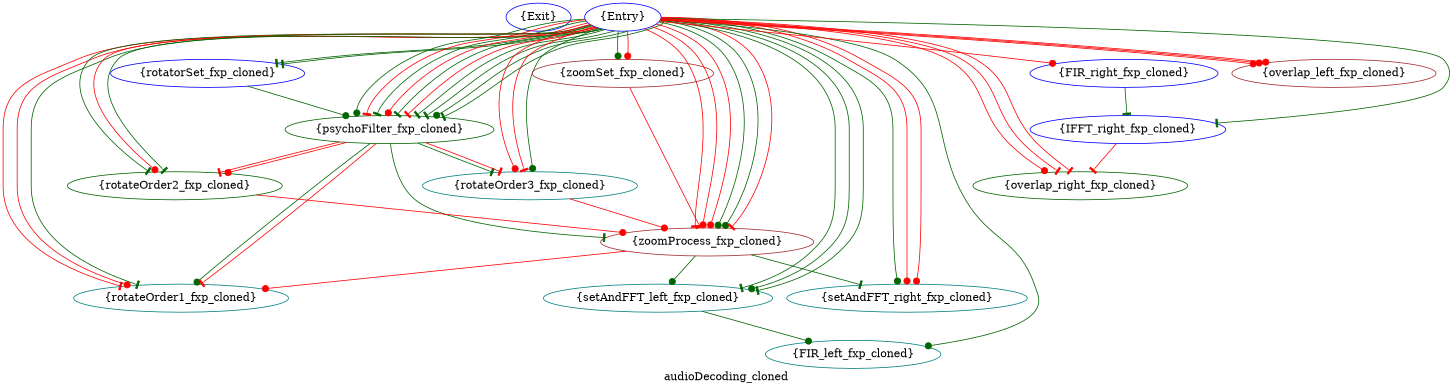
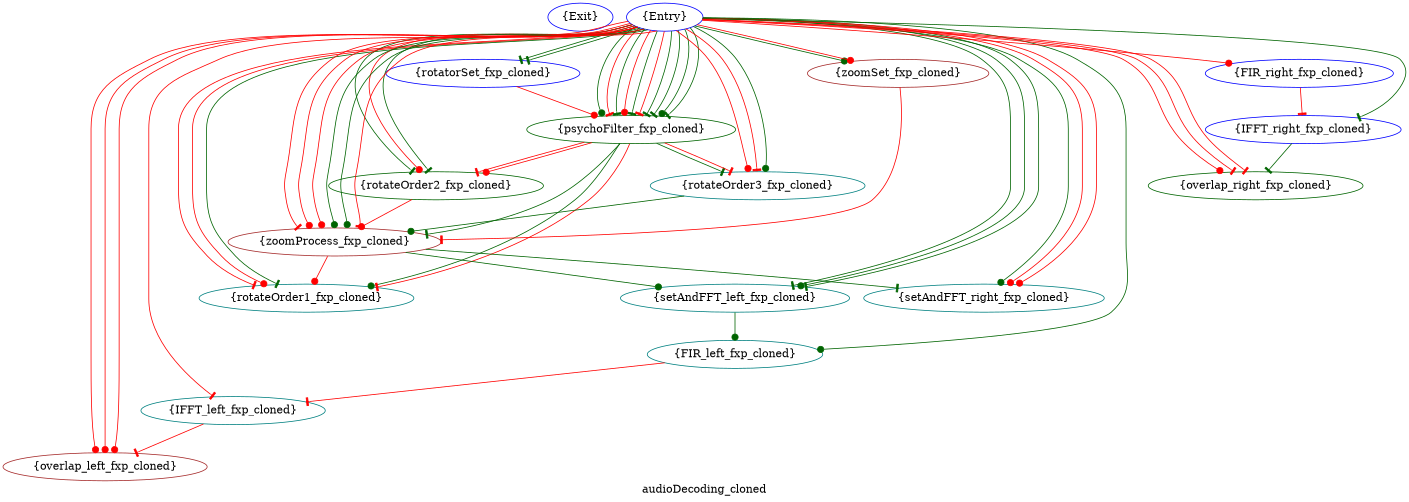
edge "{rotatorSet_fxp_cloned}" -> "{psychoFilter_fxp_cloned}": color darkgreen -> red
edge "{FIR_right_fxp_cloned}" -> "{IFFT_right_fxp_cloned}": color darkgreen -> red
edge "{IFFT_right_fxp_cloned}" -> "{overlap_right_fxp_cloned}": color red -> darkgreen
edge "{rotateOrder3_fxp_cloned}" -> "{zoomProcess_fxp_cloned}": color red -> darkgreen
node "{IFFT_left_fxp_cloned}": added
